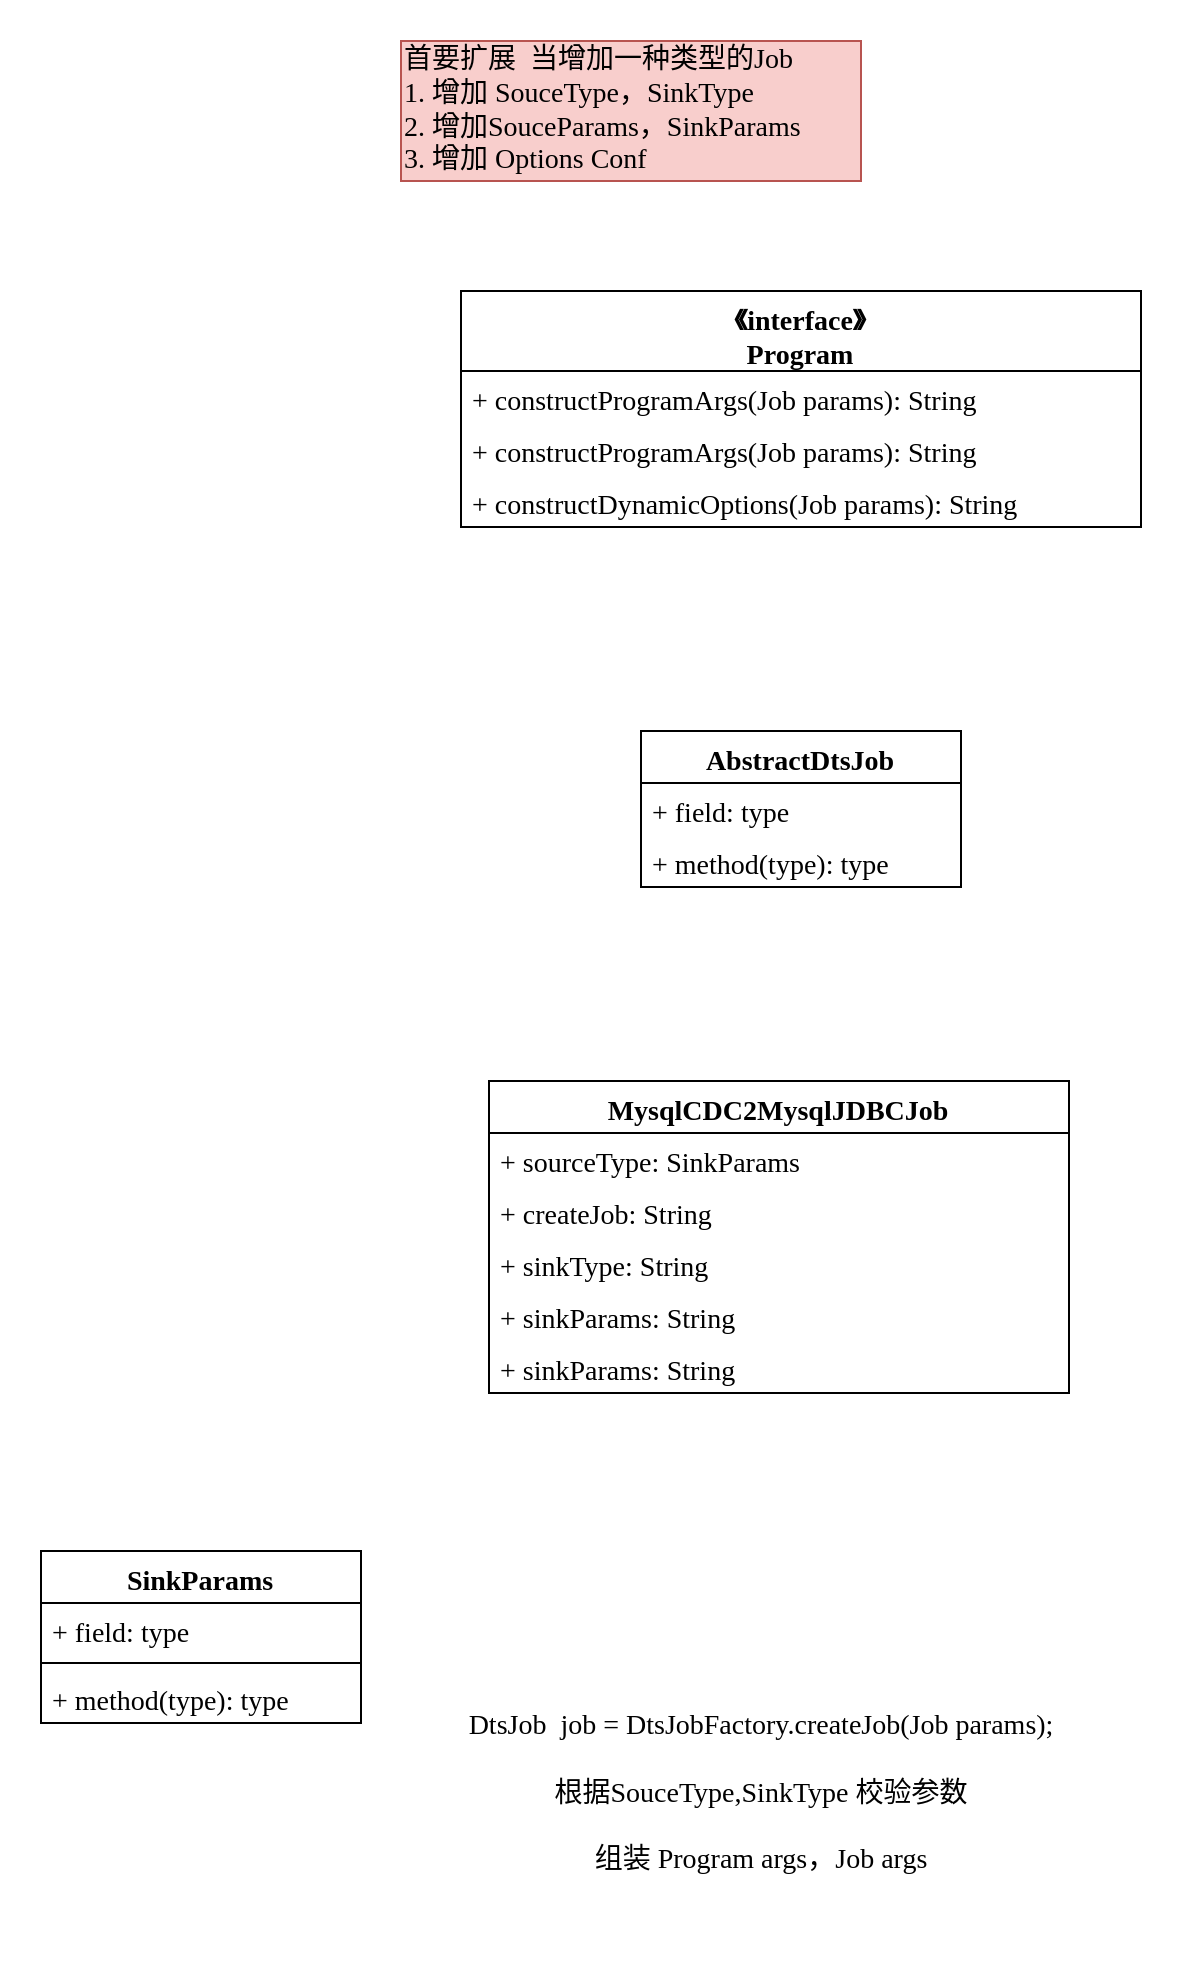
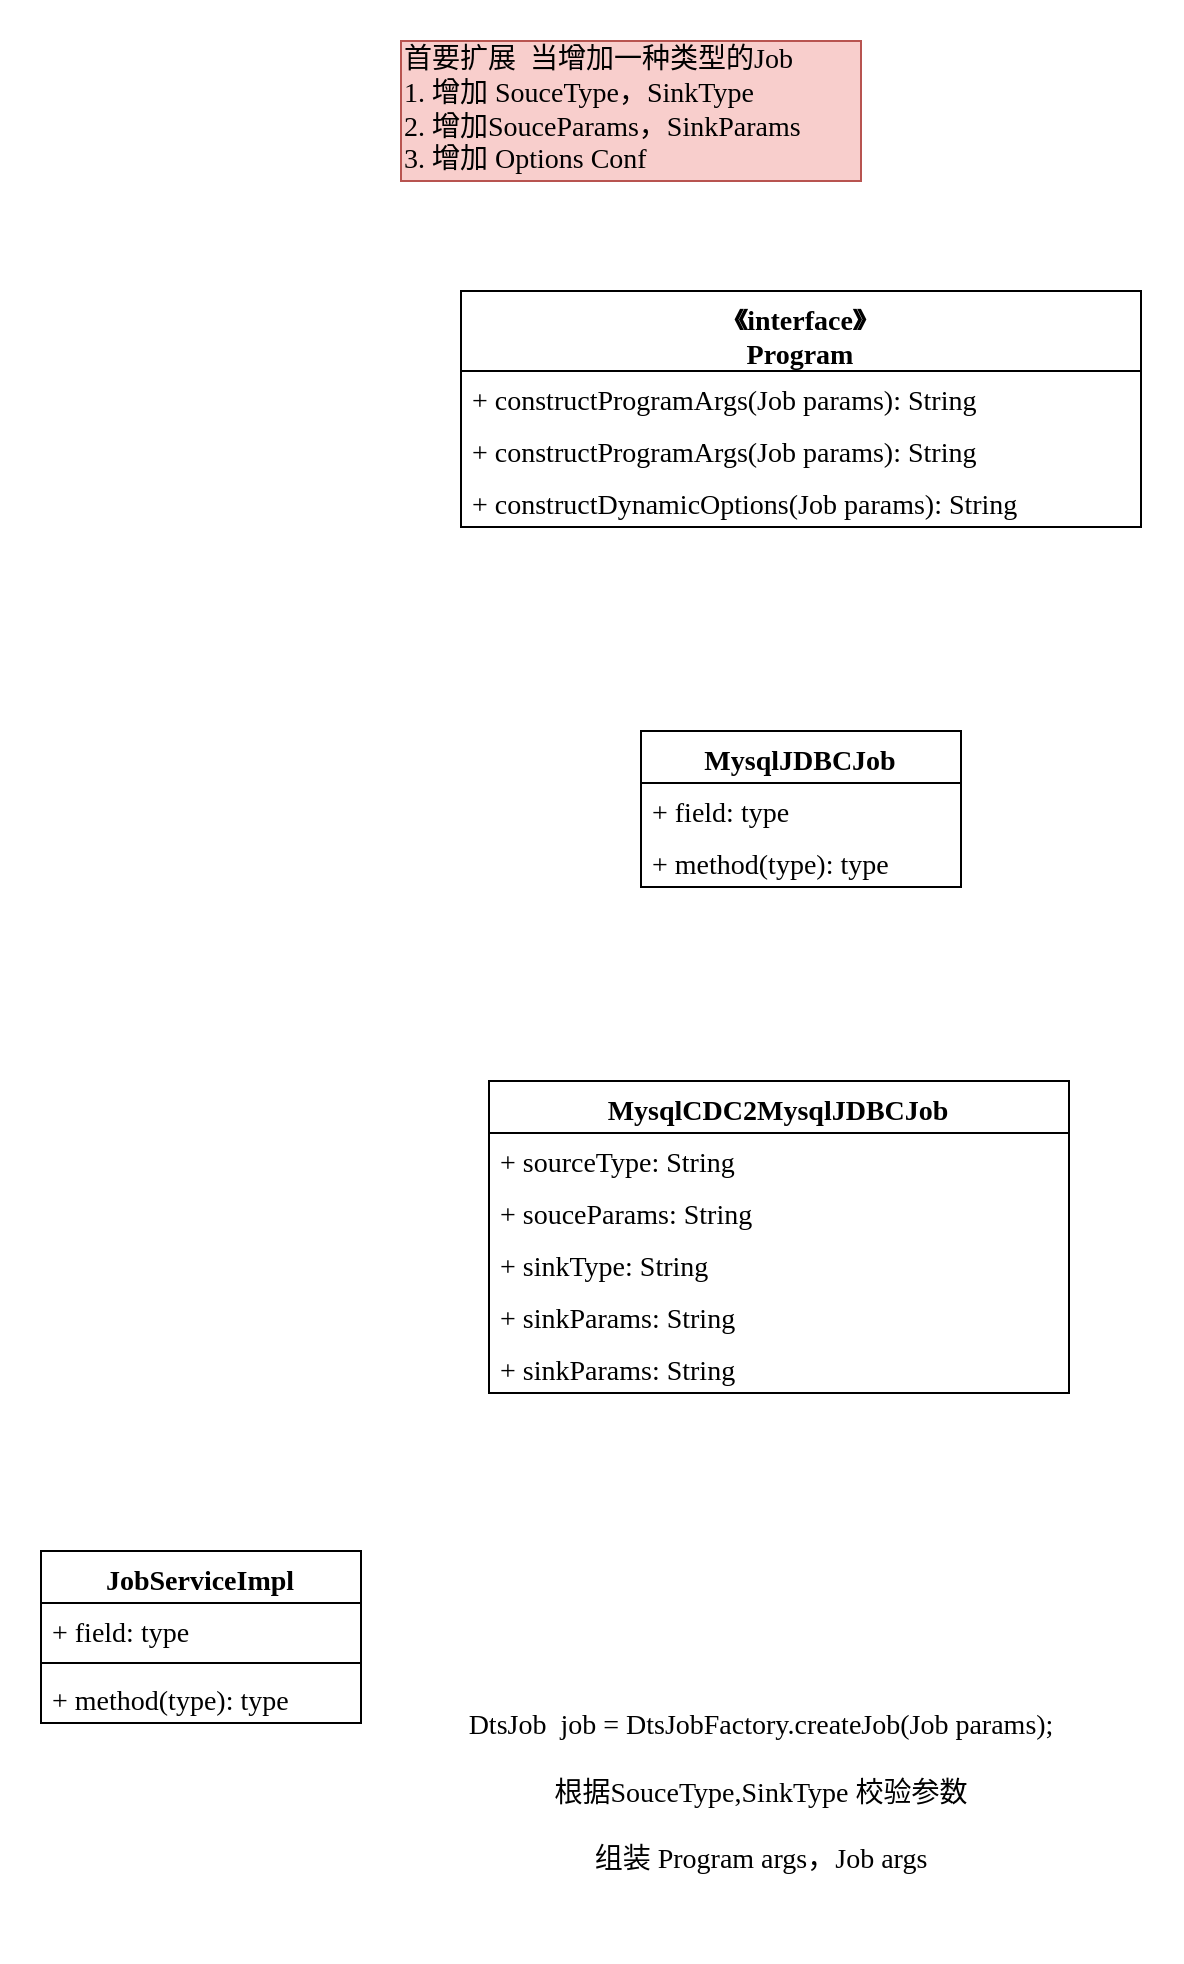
node "AbstractDtsJob": label "AbstractDtsJob" -> "MysqlJDBCJob"
node "+ sourceType: SinkParams": label "+ sourceType: SinkParams" -> "+ sourceType: String"
node "+ createJob: String": label "+ createJob: String" -> "+ souceParams: String"
node "SinkParams": label "SinkParams" -> "JobServiceImpl"
